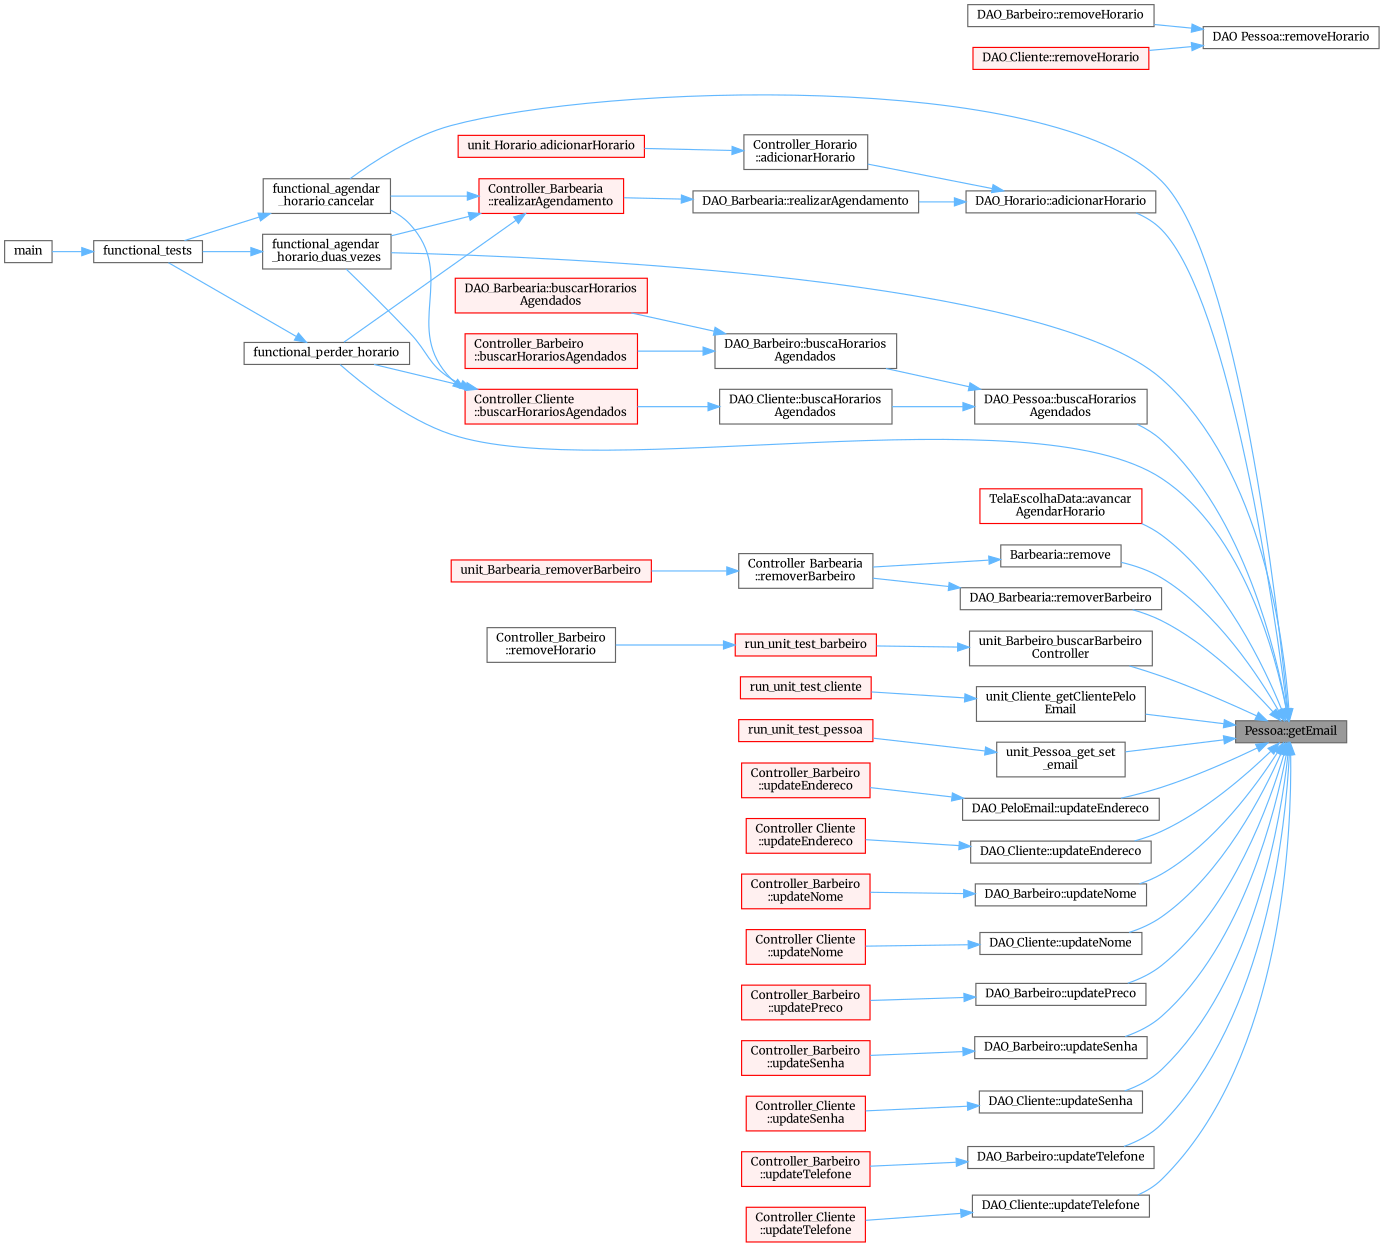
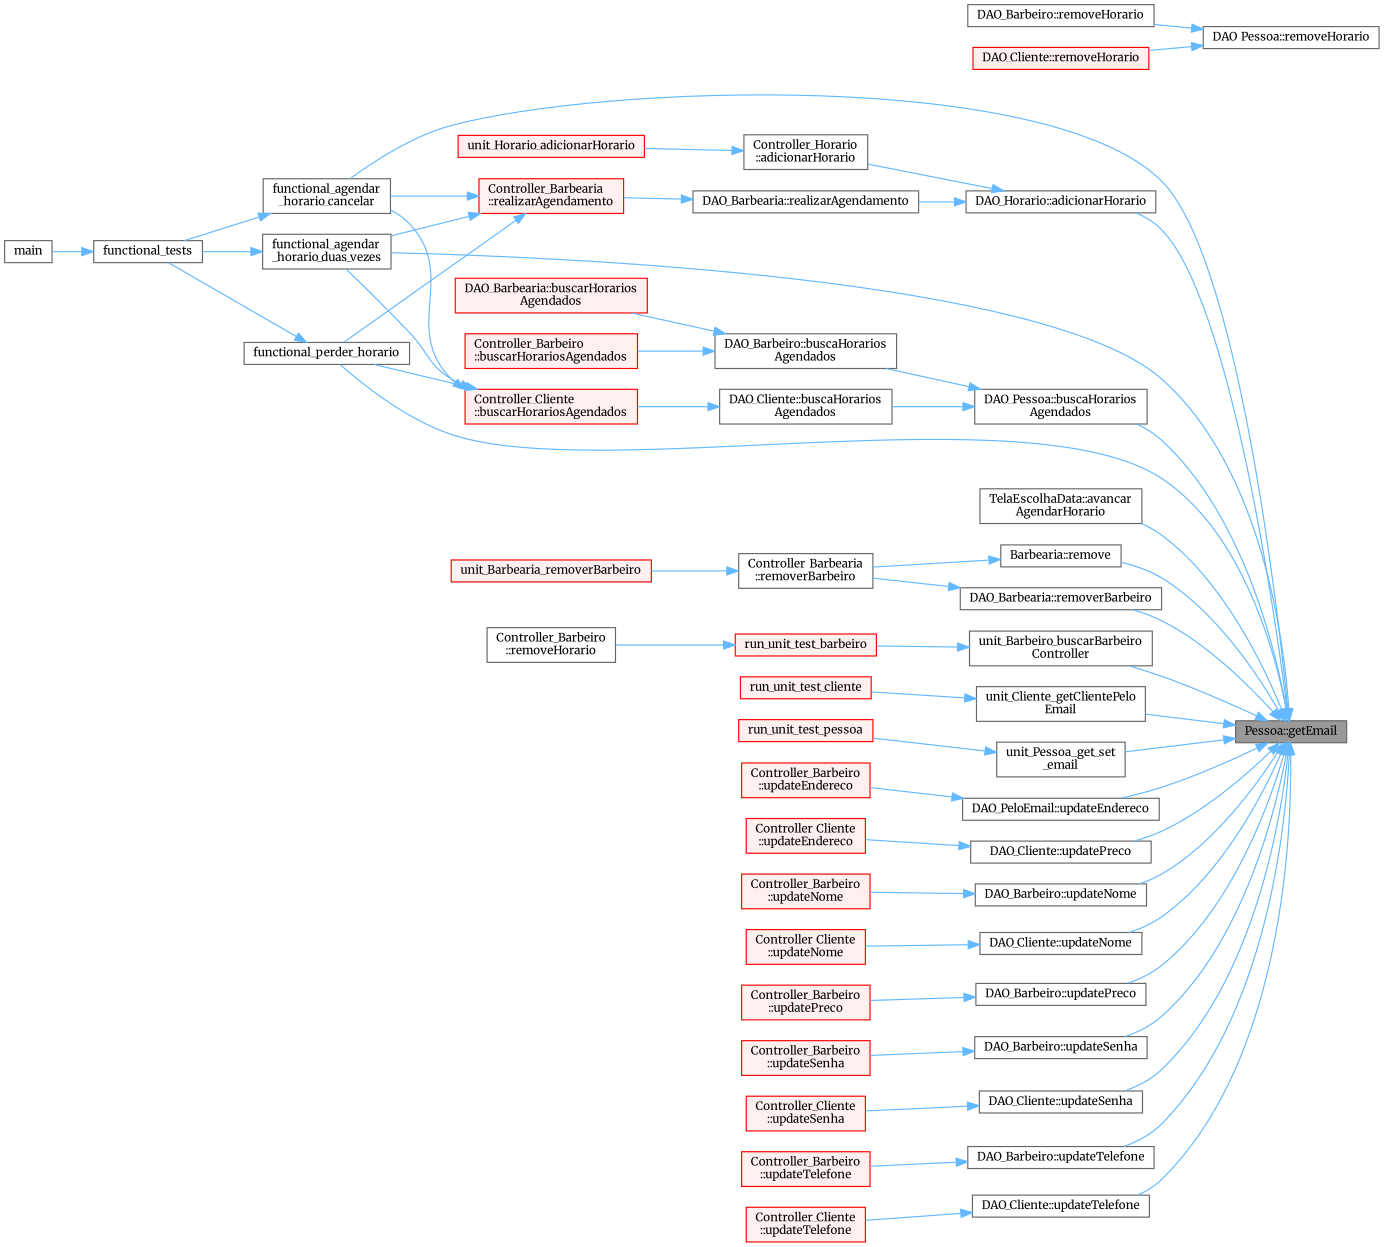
node "TelaEscolhaData::avancar AgendarHorario": color red -> grey40
node "DAO_Cliente::updateEndereco": label "DAO_Cliente::updateEndereco" -> "DAO_Cliente::updatePreco"
